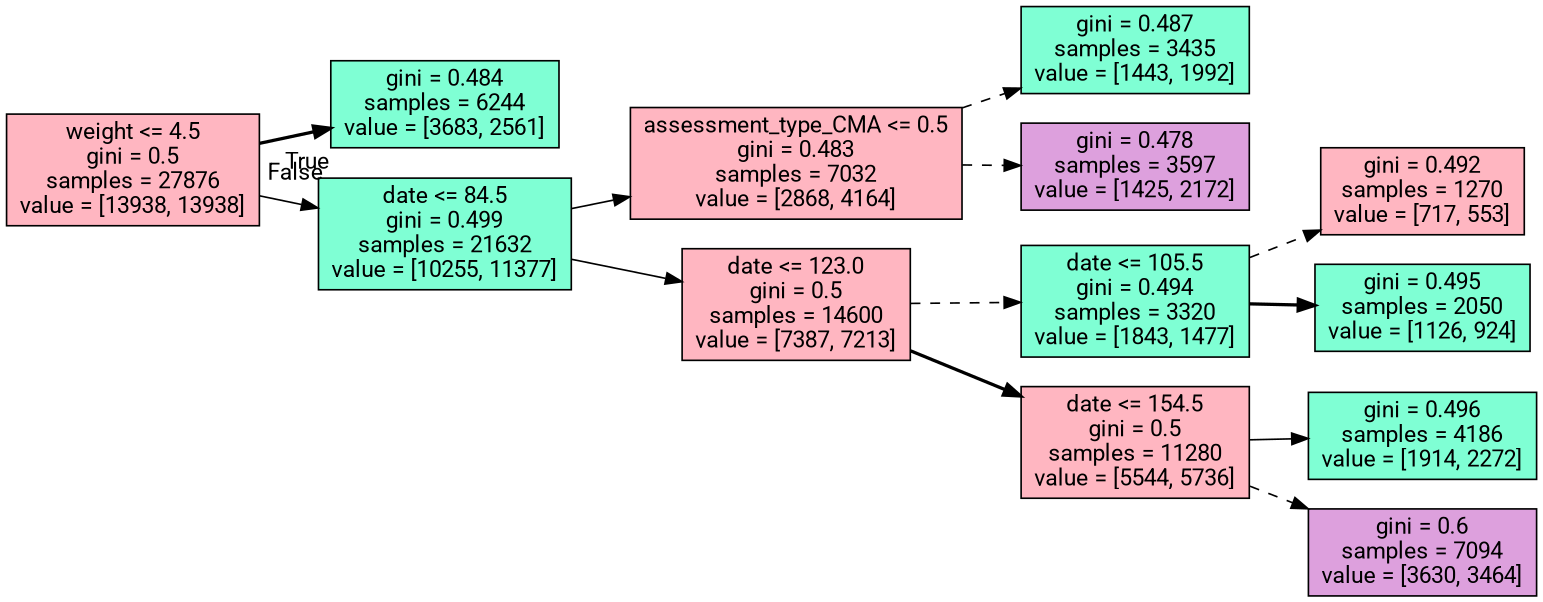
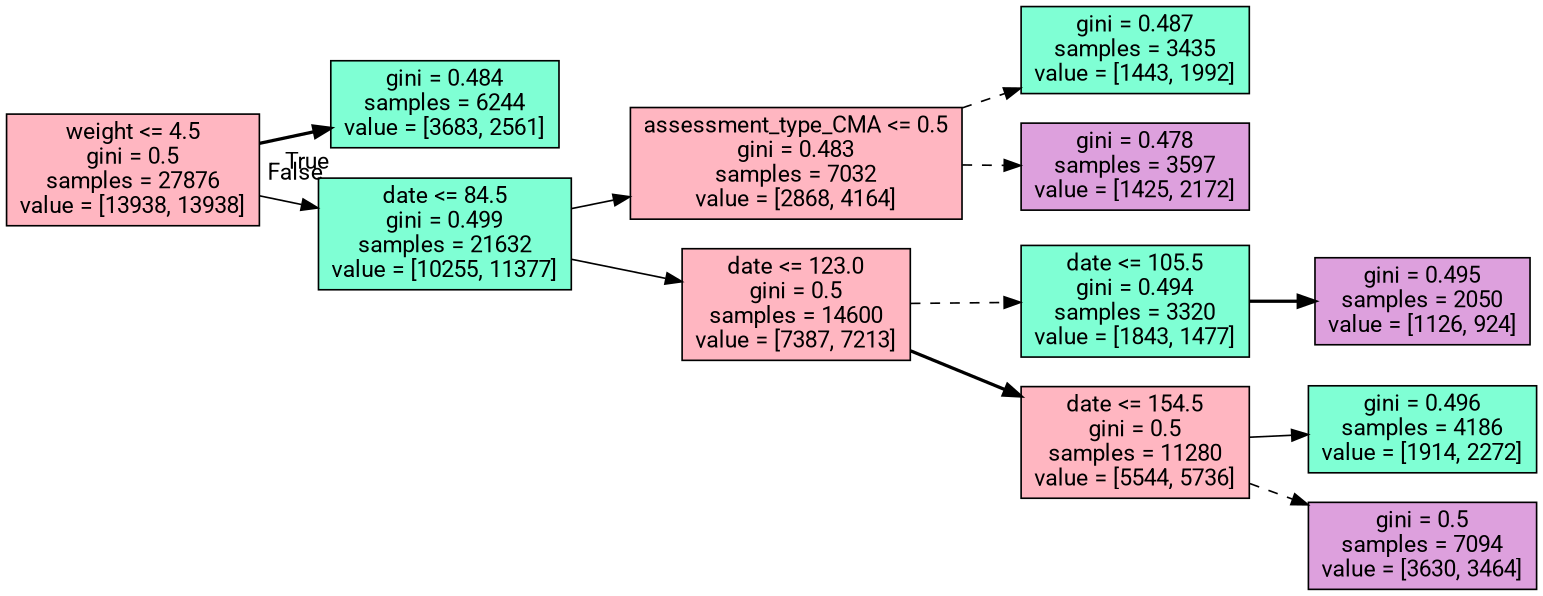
node "gini = 0.492 samples = 1270 value = [717, 553]": removed
node "gini = 0.495 samples = 2050 value = [1126, 924]": fillcolor aquamarine -> plum
node "gini = 0.6 samples = 7094 value = [3630, 3464]": label "gini = 0.6 samples = 7094 value = [3630, 3464]" -> "gini = 0.5 samples = 7094 value = [3630, 3464]"
